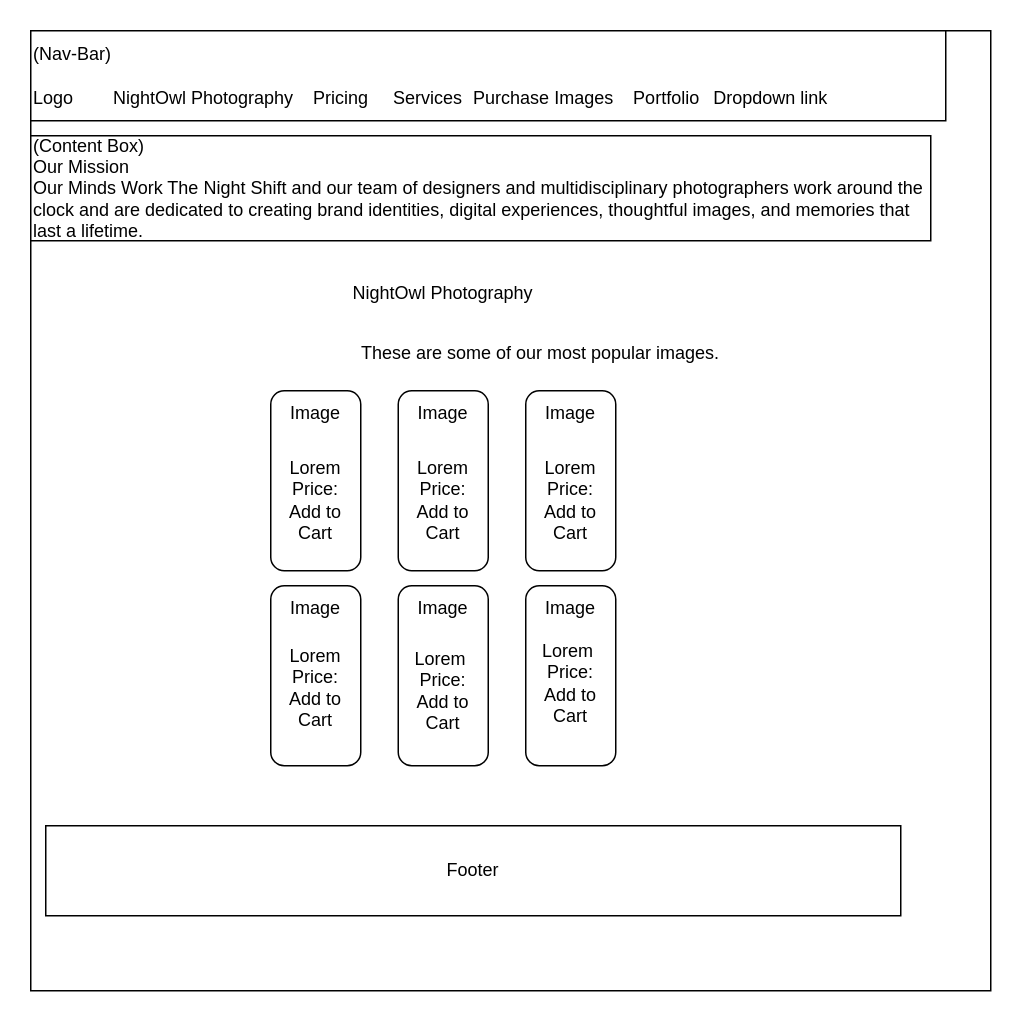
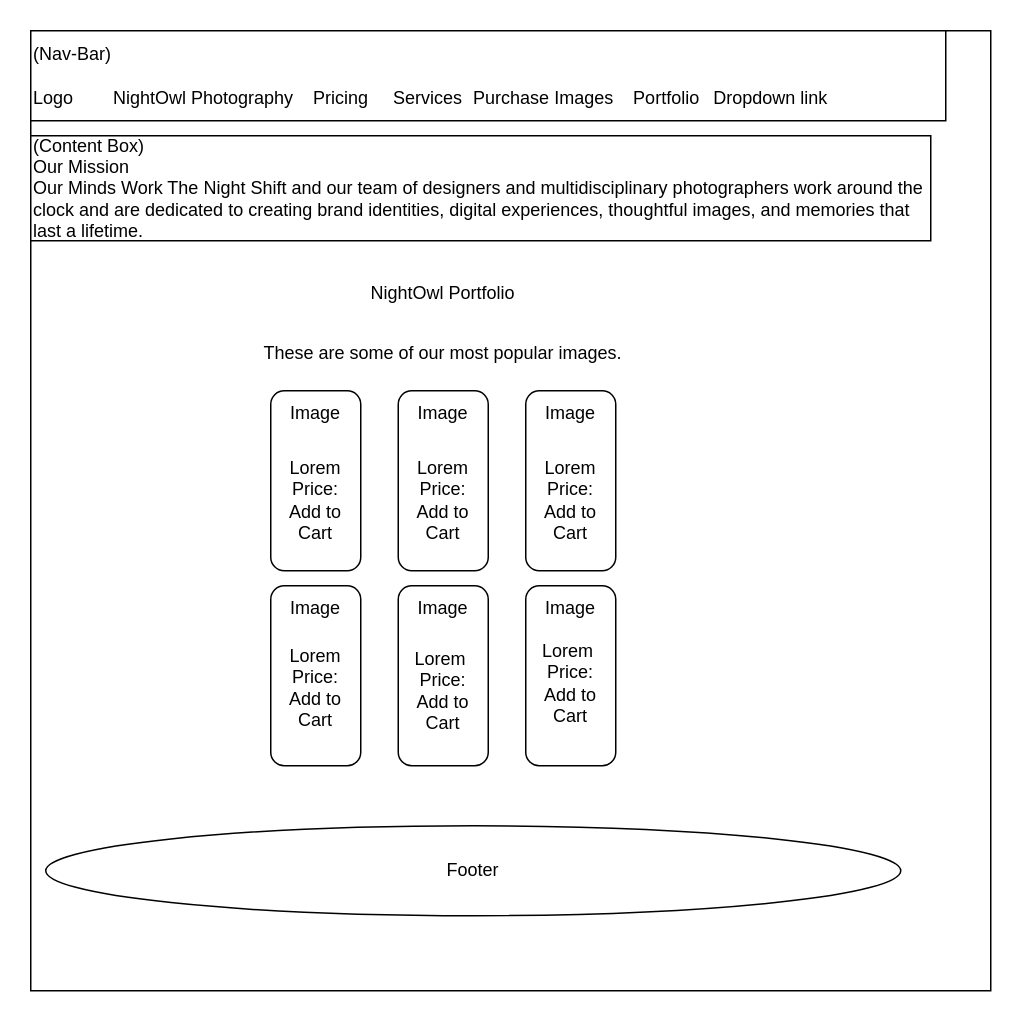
node "NightOwl Photography": label "NightOwl Photography" -> "NightOwl Portfolio"
node "These are some of our most popular images.": moved (541, 353) -> (443, 353)
node "Footer": shape rectangle -> ellipse
